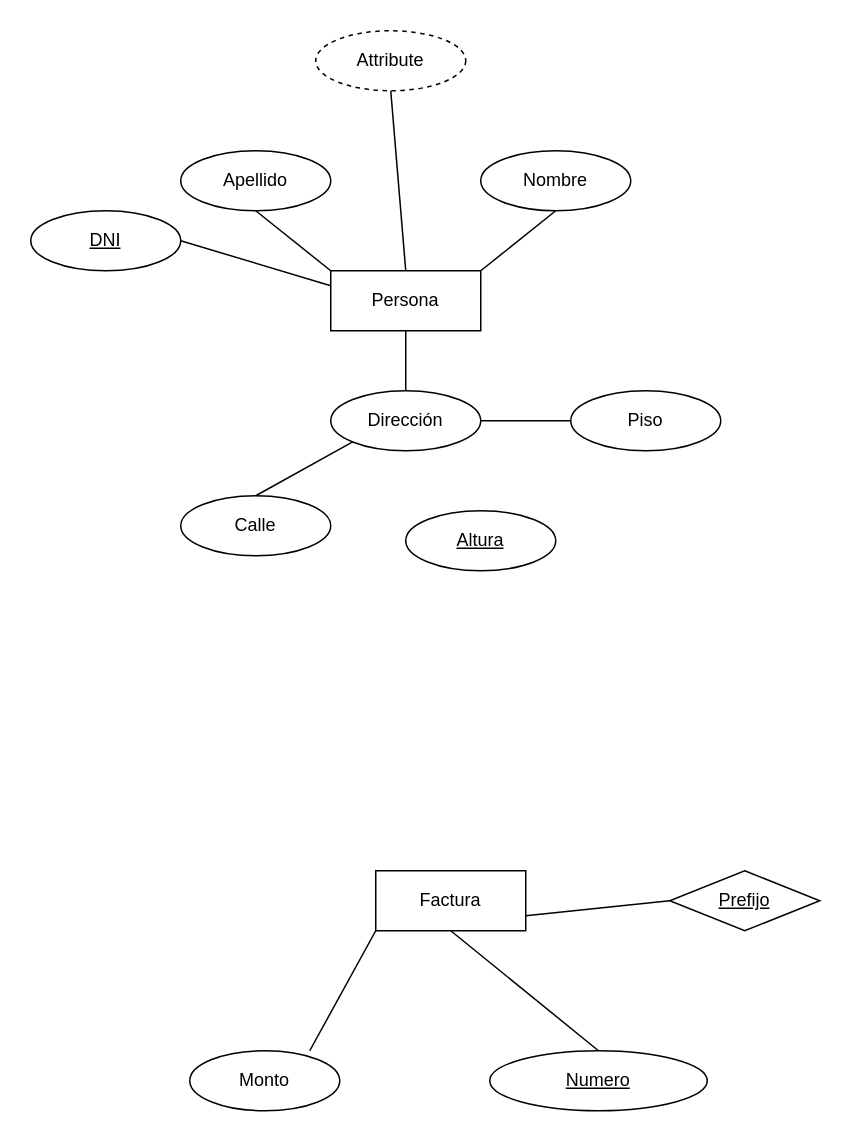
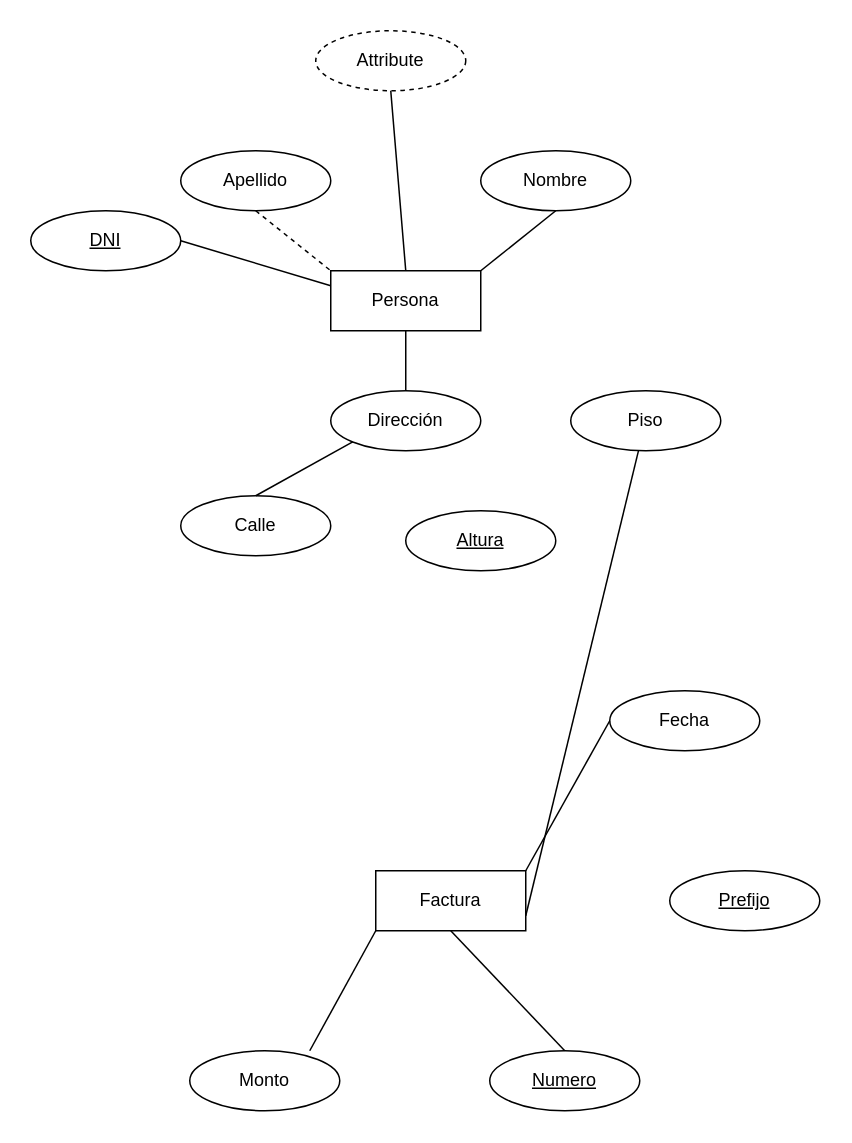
edge "Apellido" -- "Persona": style solid -> dashed
edge "Dirección" -- "Piso": removed
node "Fecha": added
edge "Fecha" -- "Factura": added
node "Prefijo": shape diamond -> ellipse
edge "Factura" -- "Prefijo": now "Factura" -- "Piso"
node "Numero": size 218x60 -> 150x60
